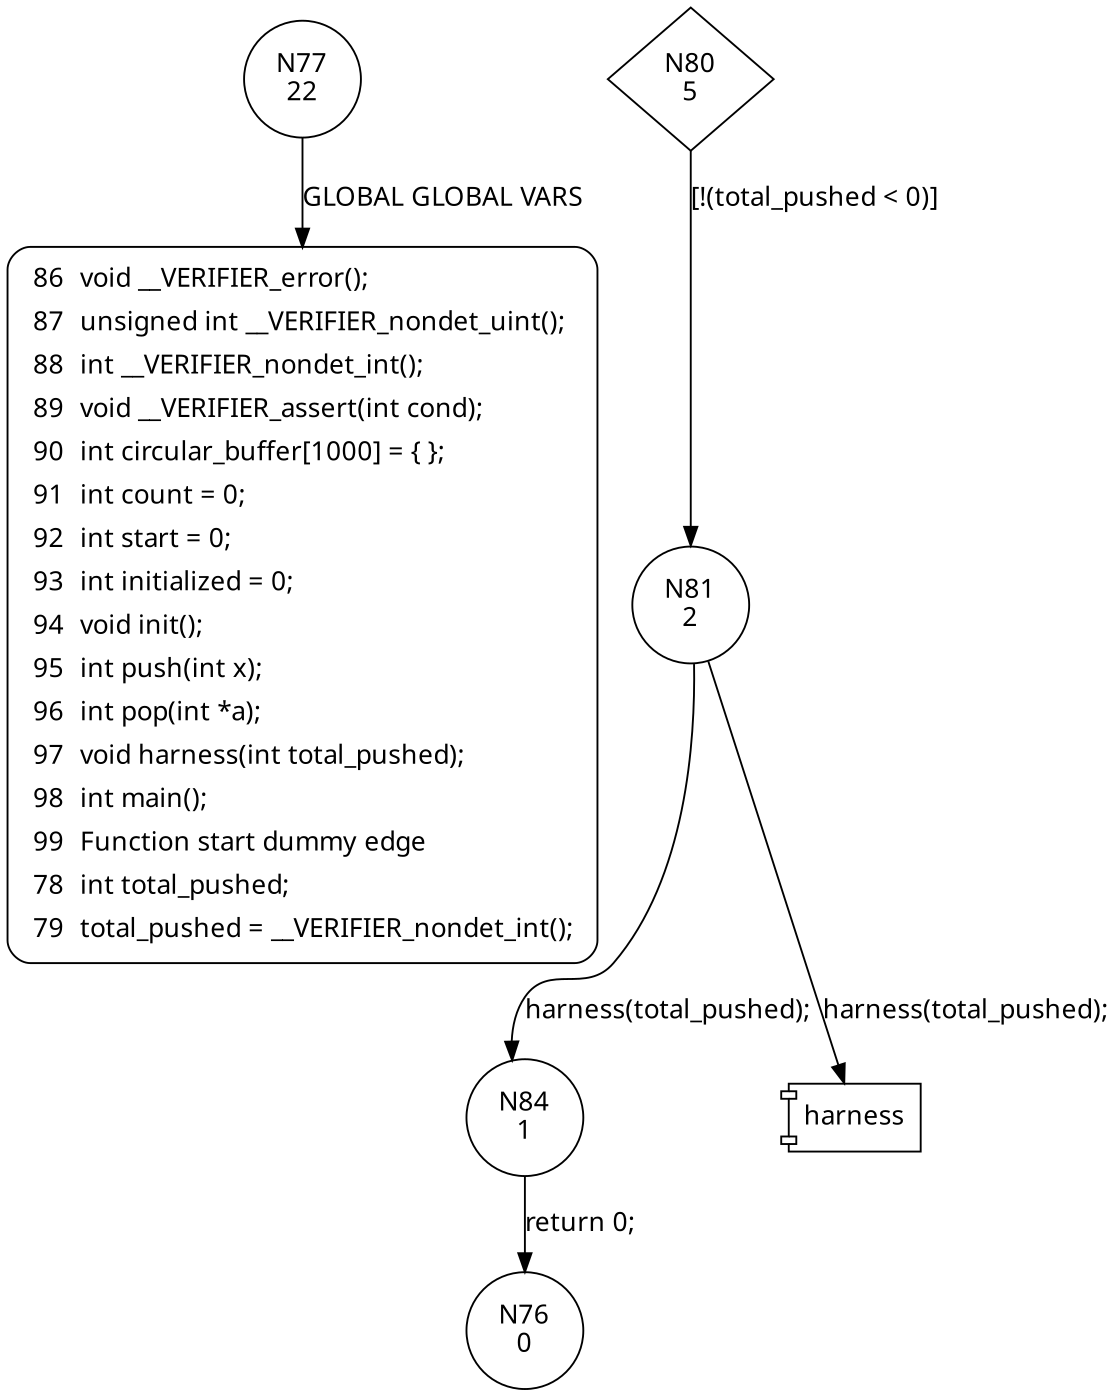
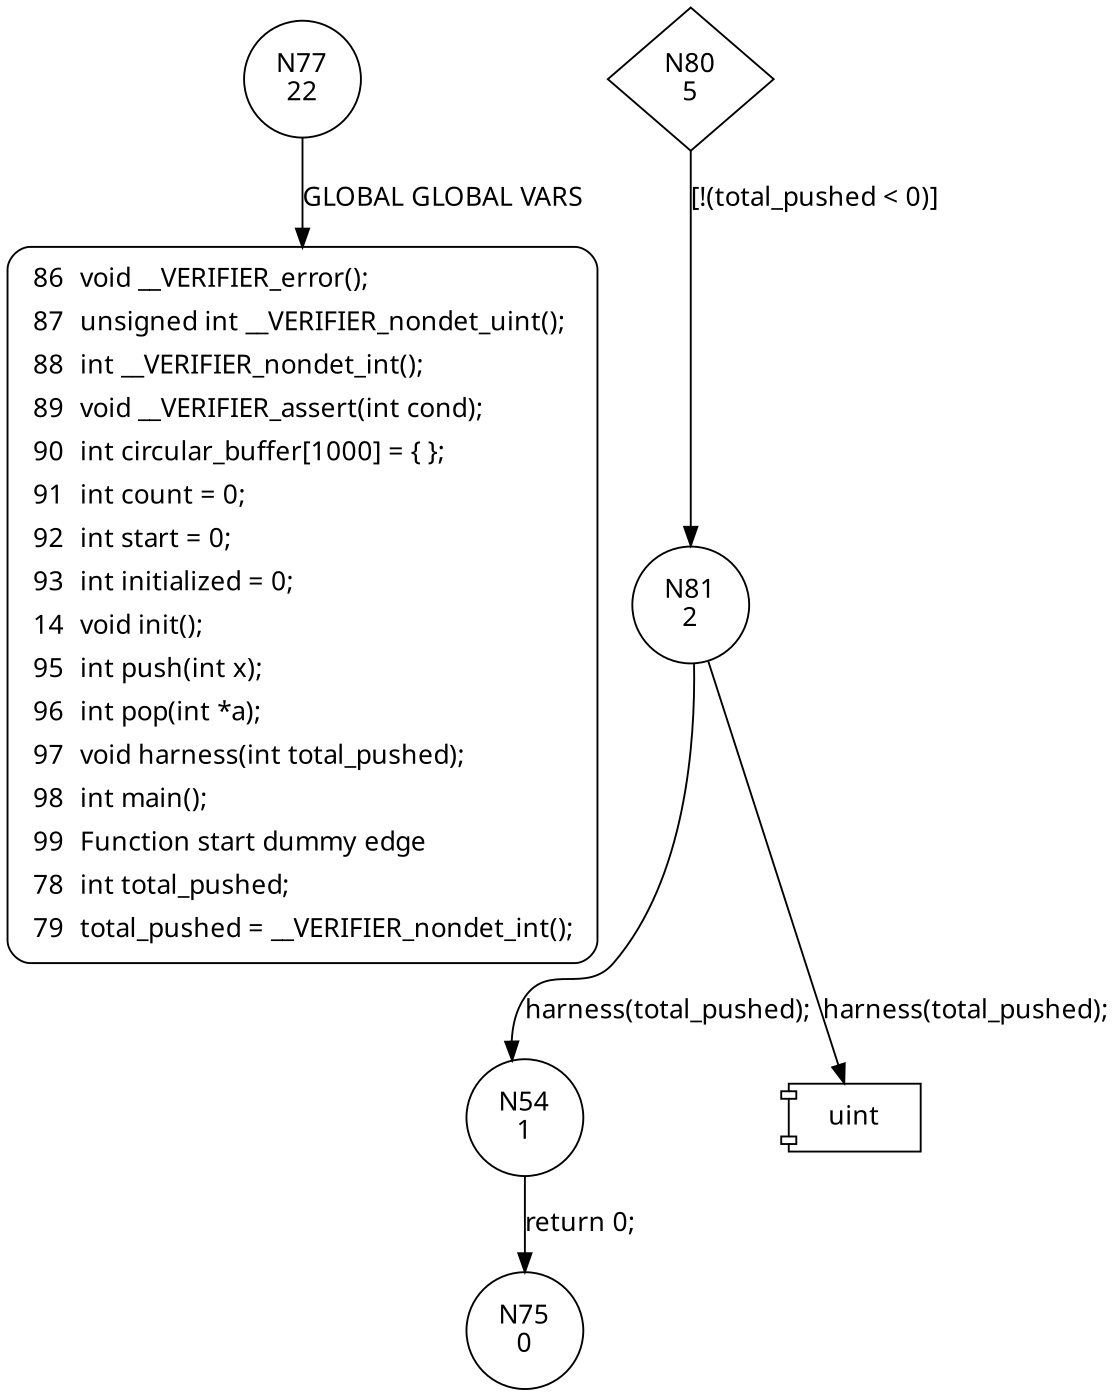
node "86": text "94" -> "14"
node "N84 1": label "N84 1" -> "N54 1"
node "harness": label "harness" -> "uint"
node "N76 0": label "N76 0" -> "N75 0"
